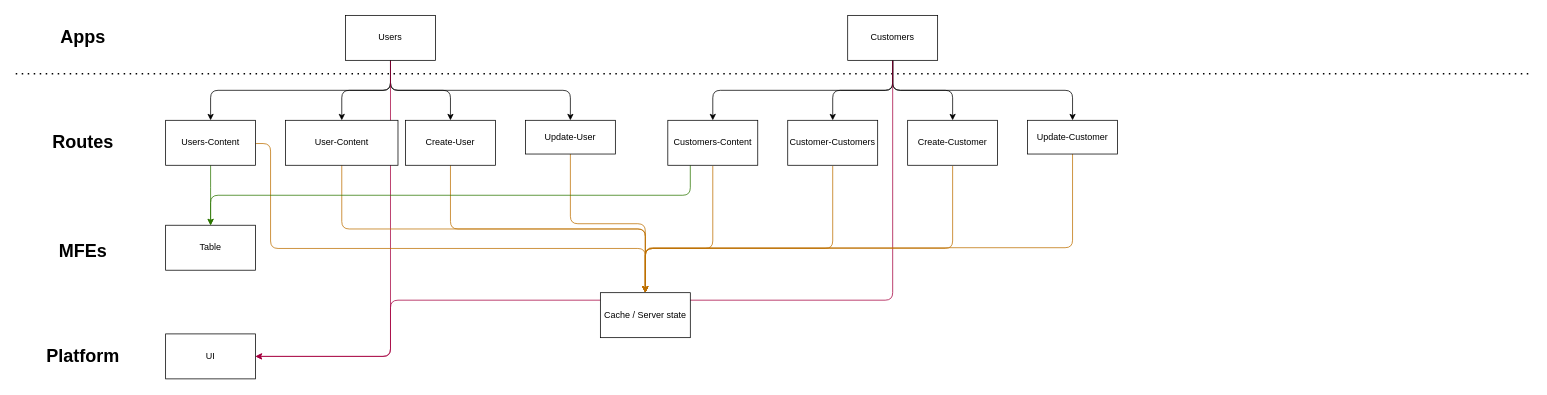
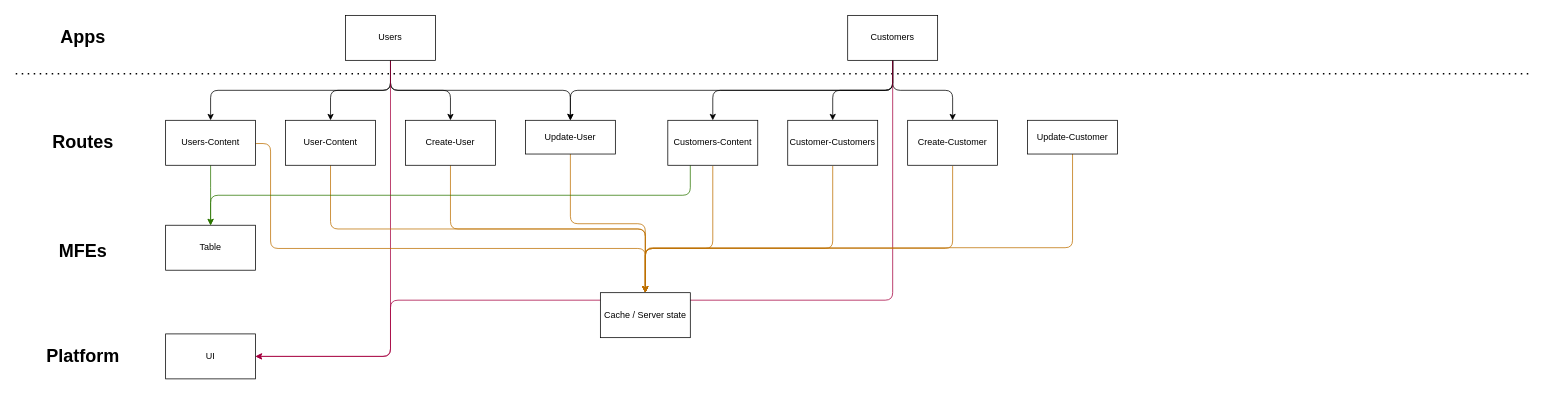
edge "Customers" -> "Update-Customer": now "Customers" -> "Update-User"
node "User-Content": size 113x45 -> 90x45
